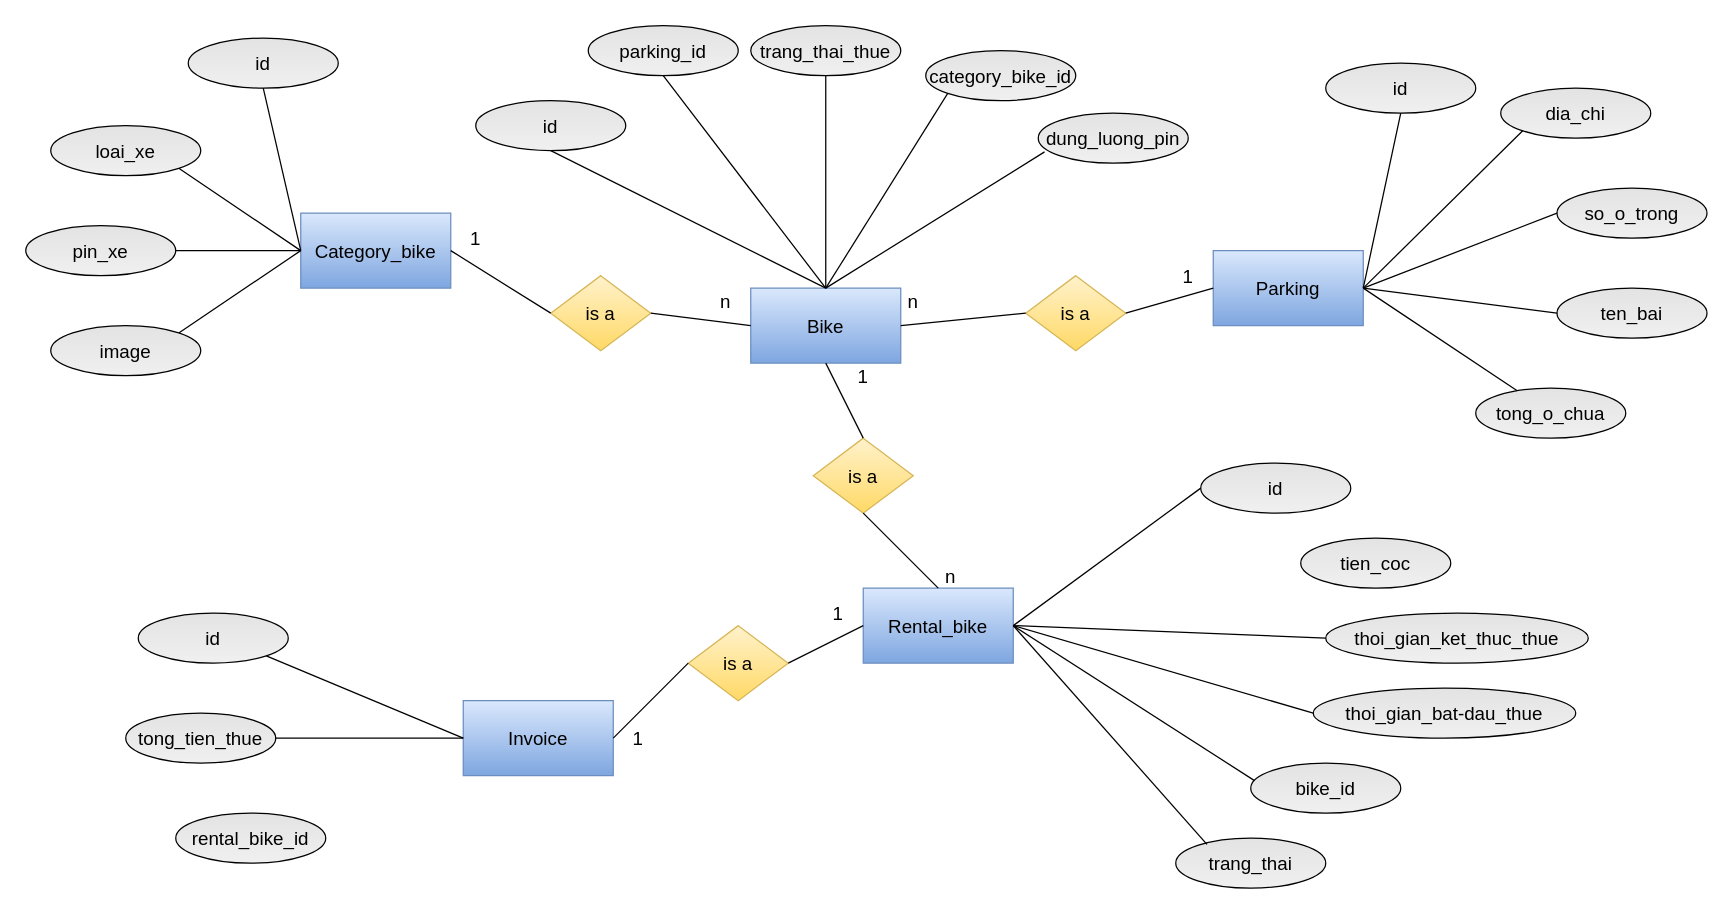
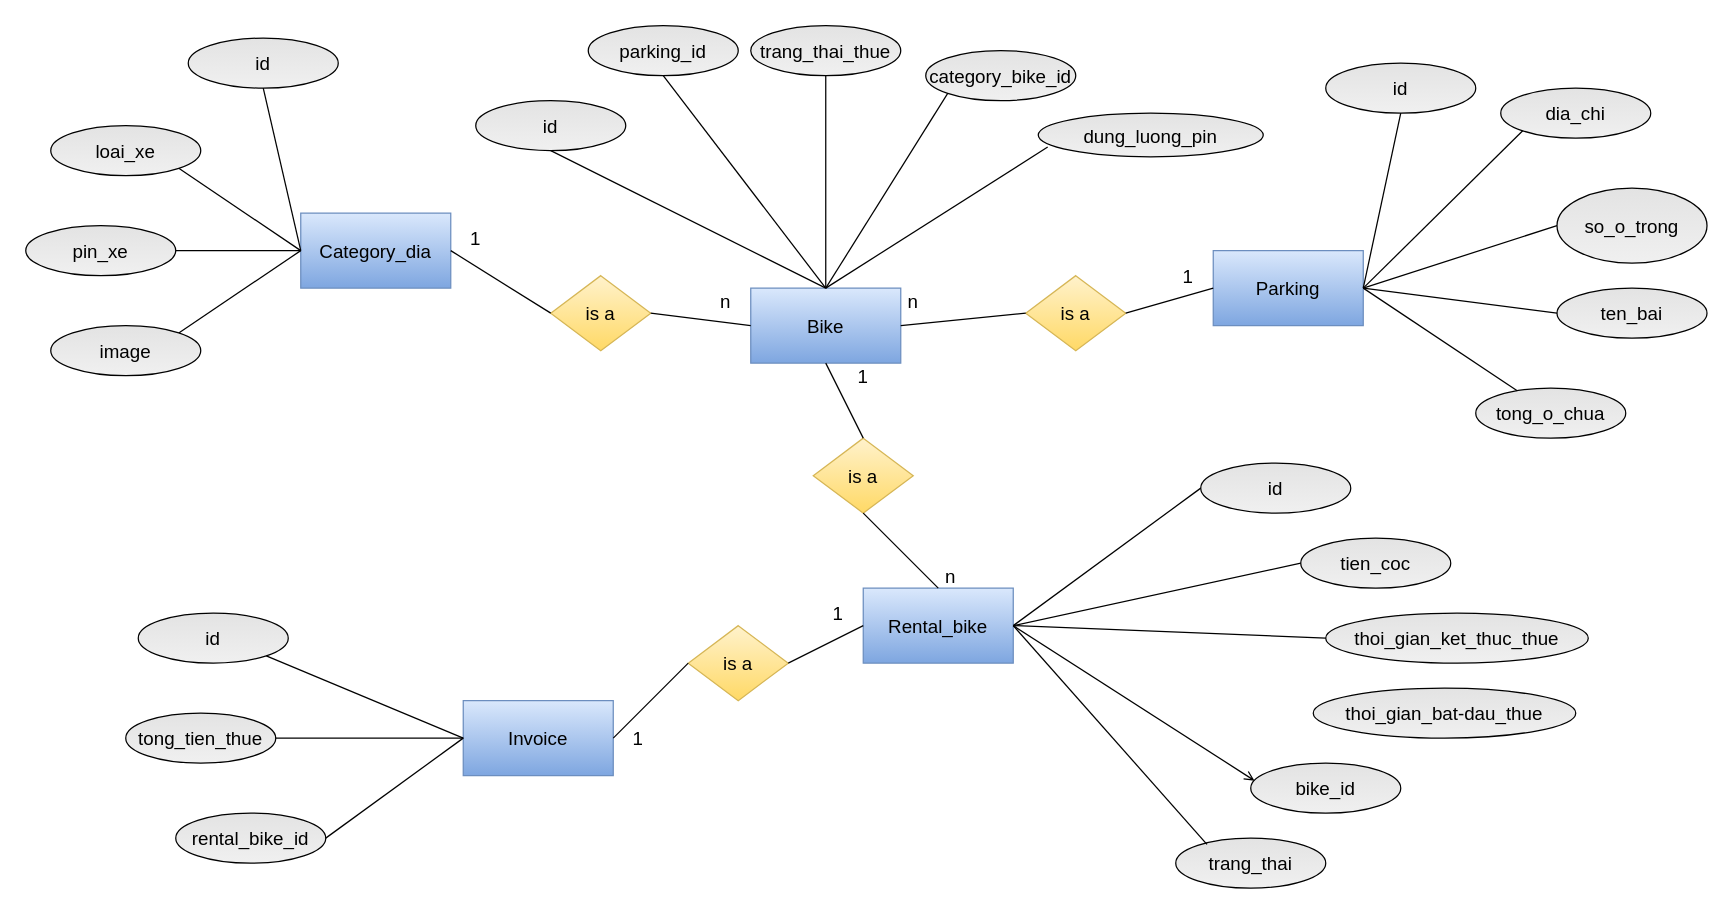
node "dung_luong_pin": size 150x50 -> 225x44
node "so_o_trong": size 150x50 -> 150x75
node "Category_bike": label "Category_bike" -> "Category_dia"
edge "tien_coc" -- "Rental_bike": added
edge "Rental_bike" -- "thoi_gian_bat-dau_thue": removed
edge "Rental_bike" -- "bike_id": arrowhead none -> open
edge "Invoice" -- "rental_bike_id": added
